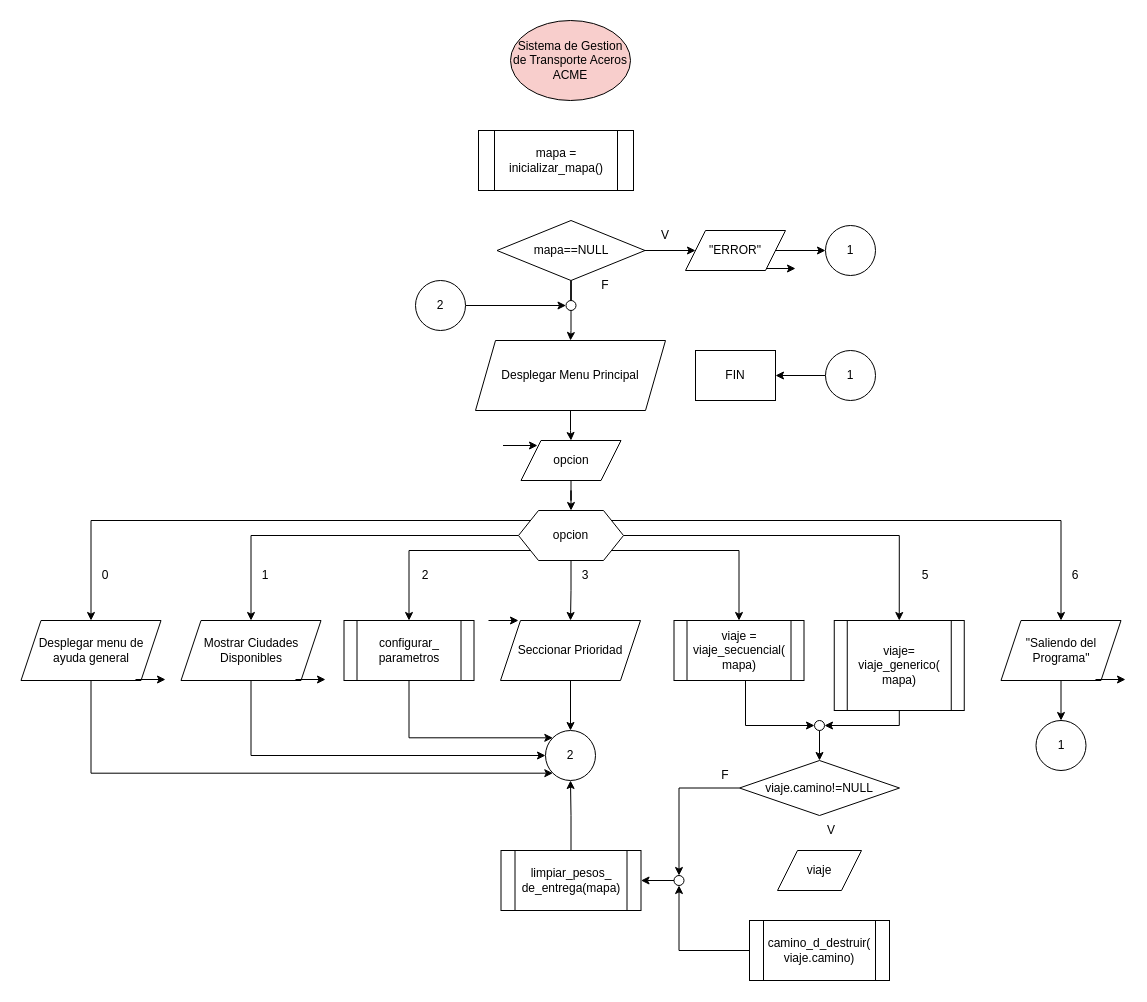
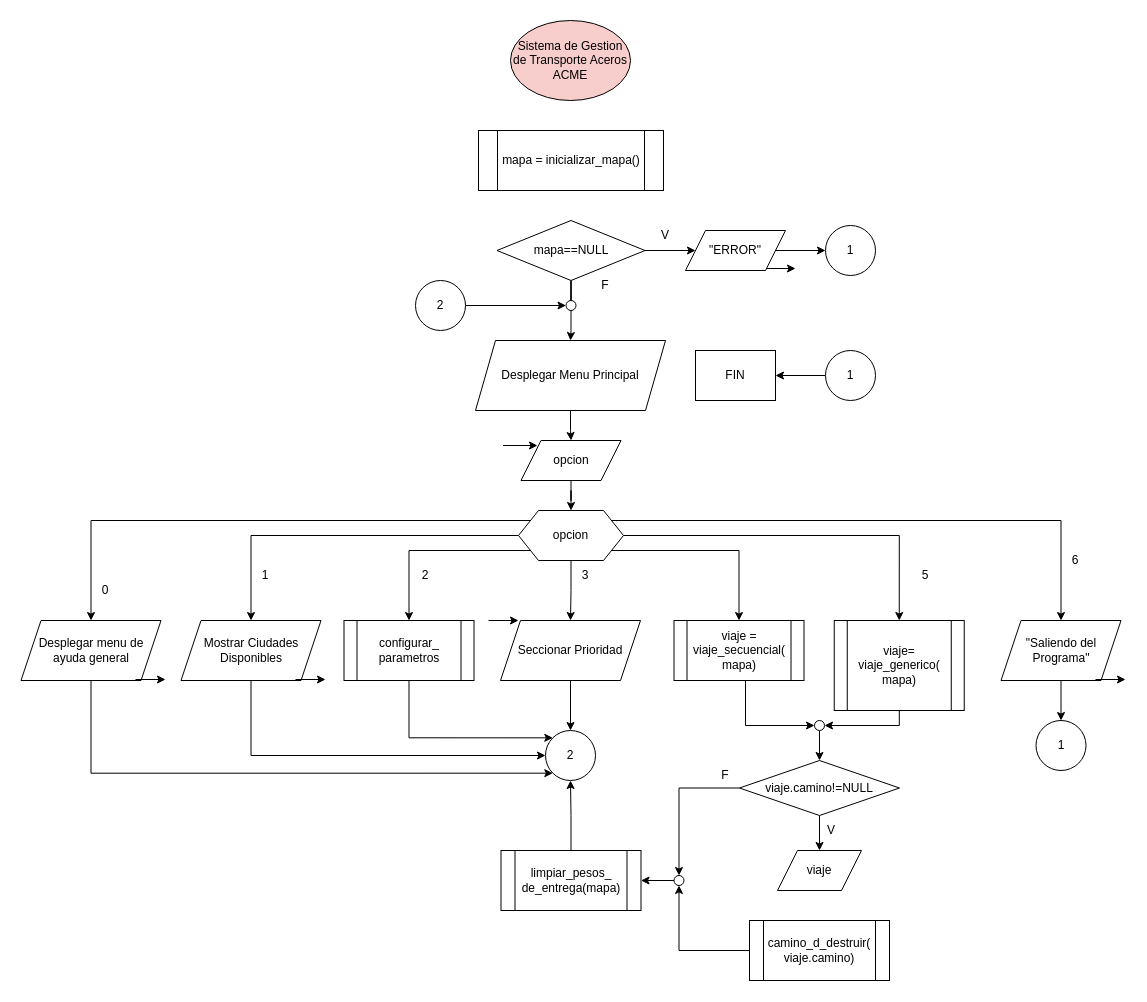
node "mapa = inicializar_mapa()": size 155x60 -> 185x60
node "0": moved (106, 576) -> (106, 591)
node "6": moved (1076, 576) -> (1076, 561)
edge "viaje.camino!=NULL" -> "viaje": added
